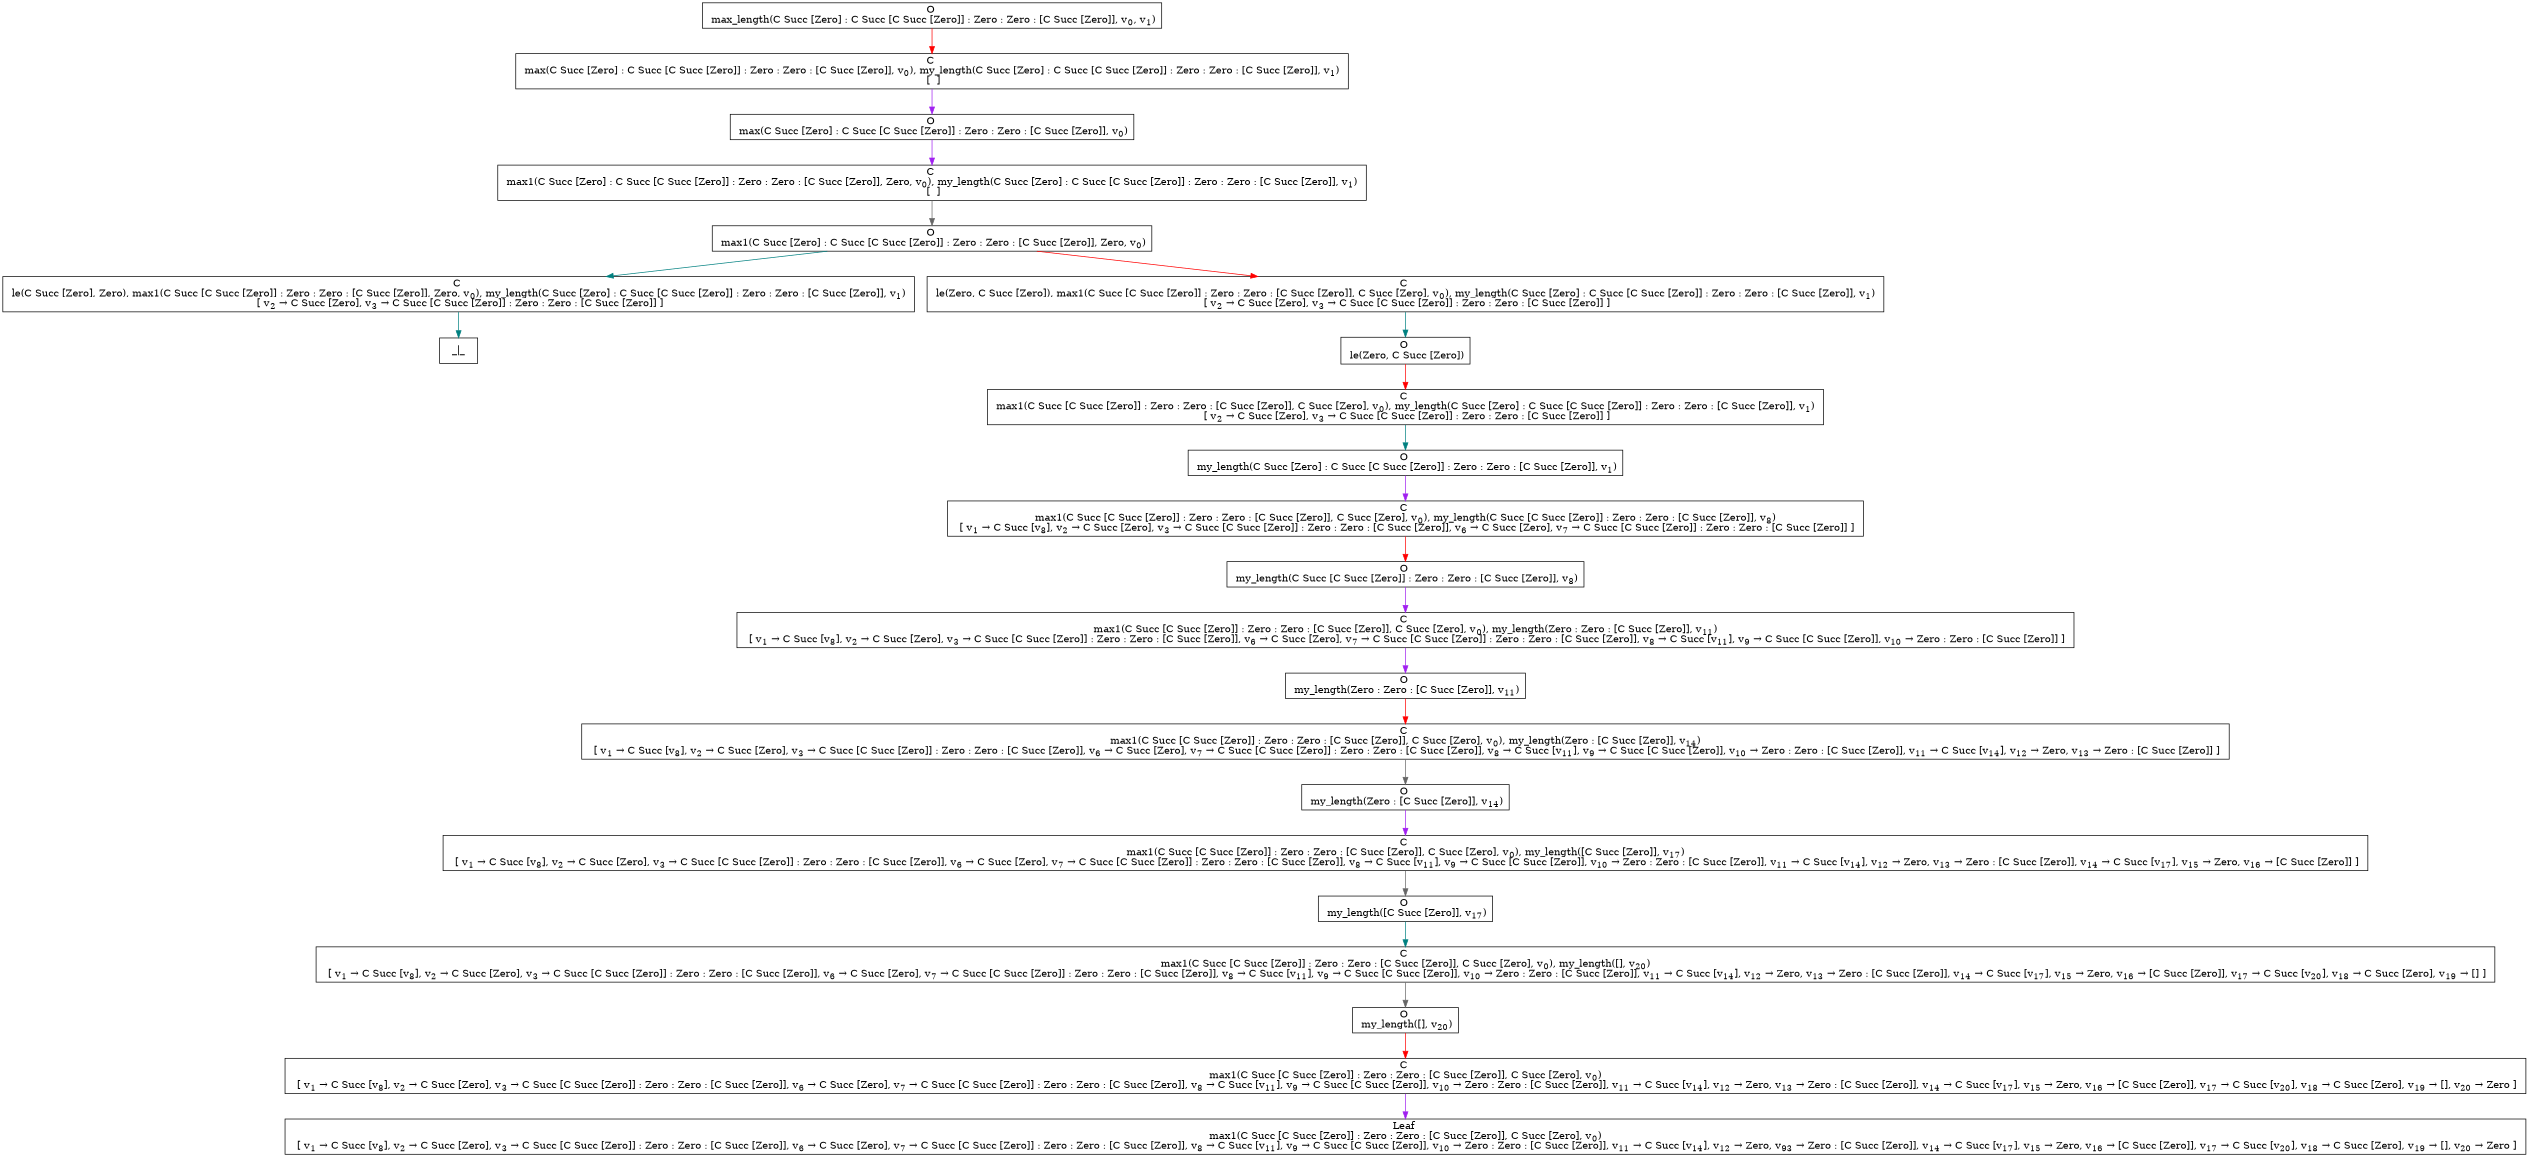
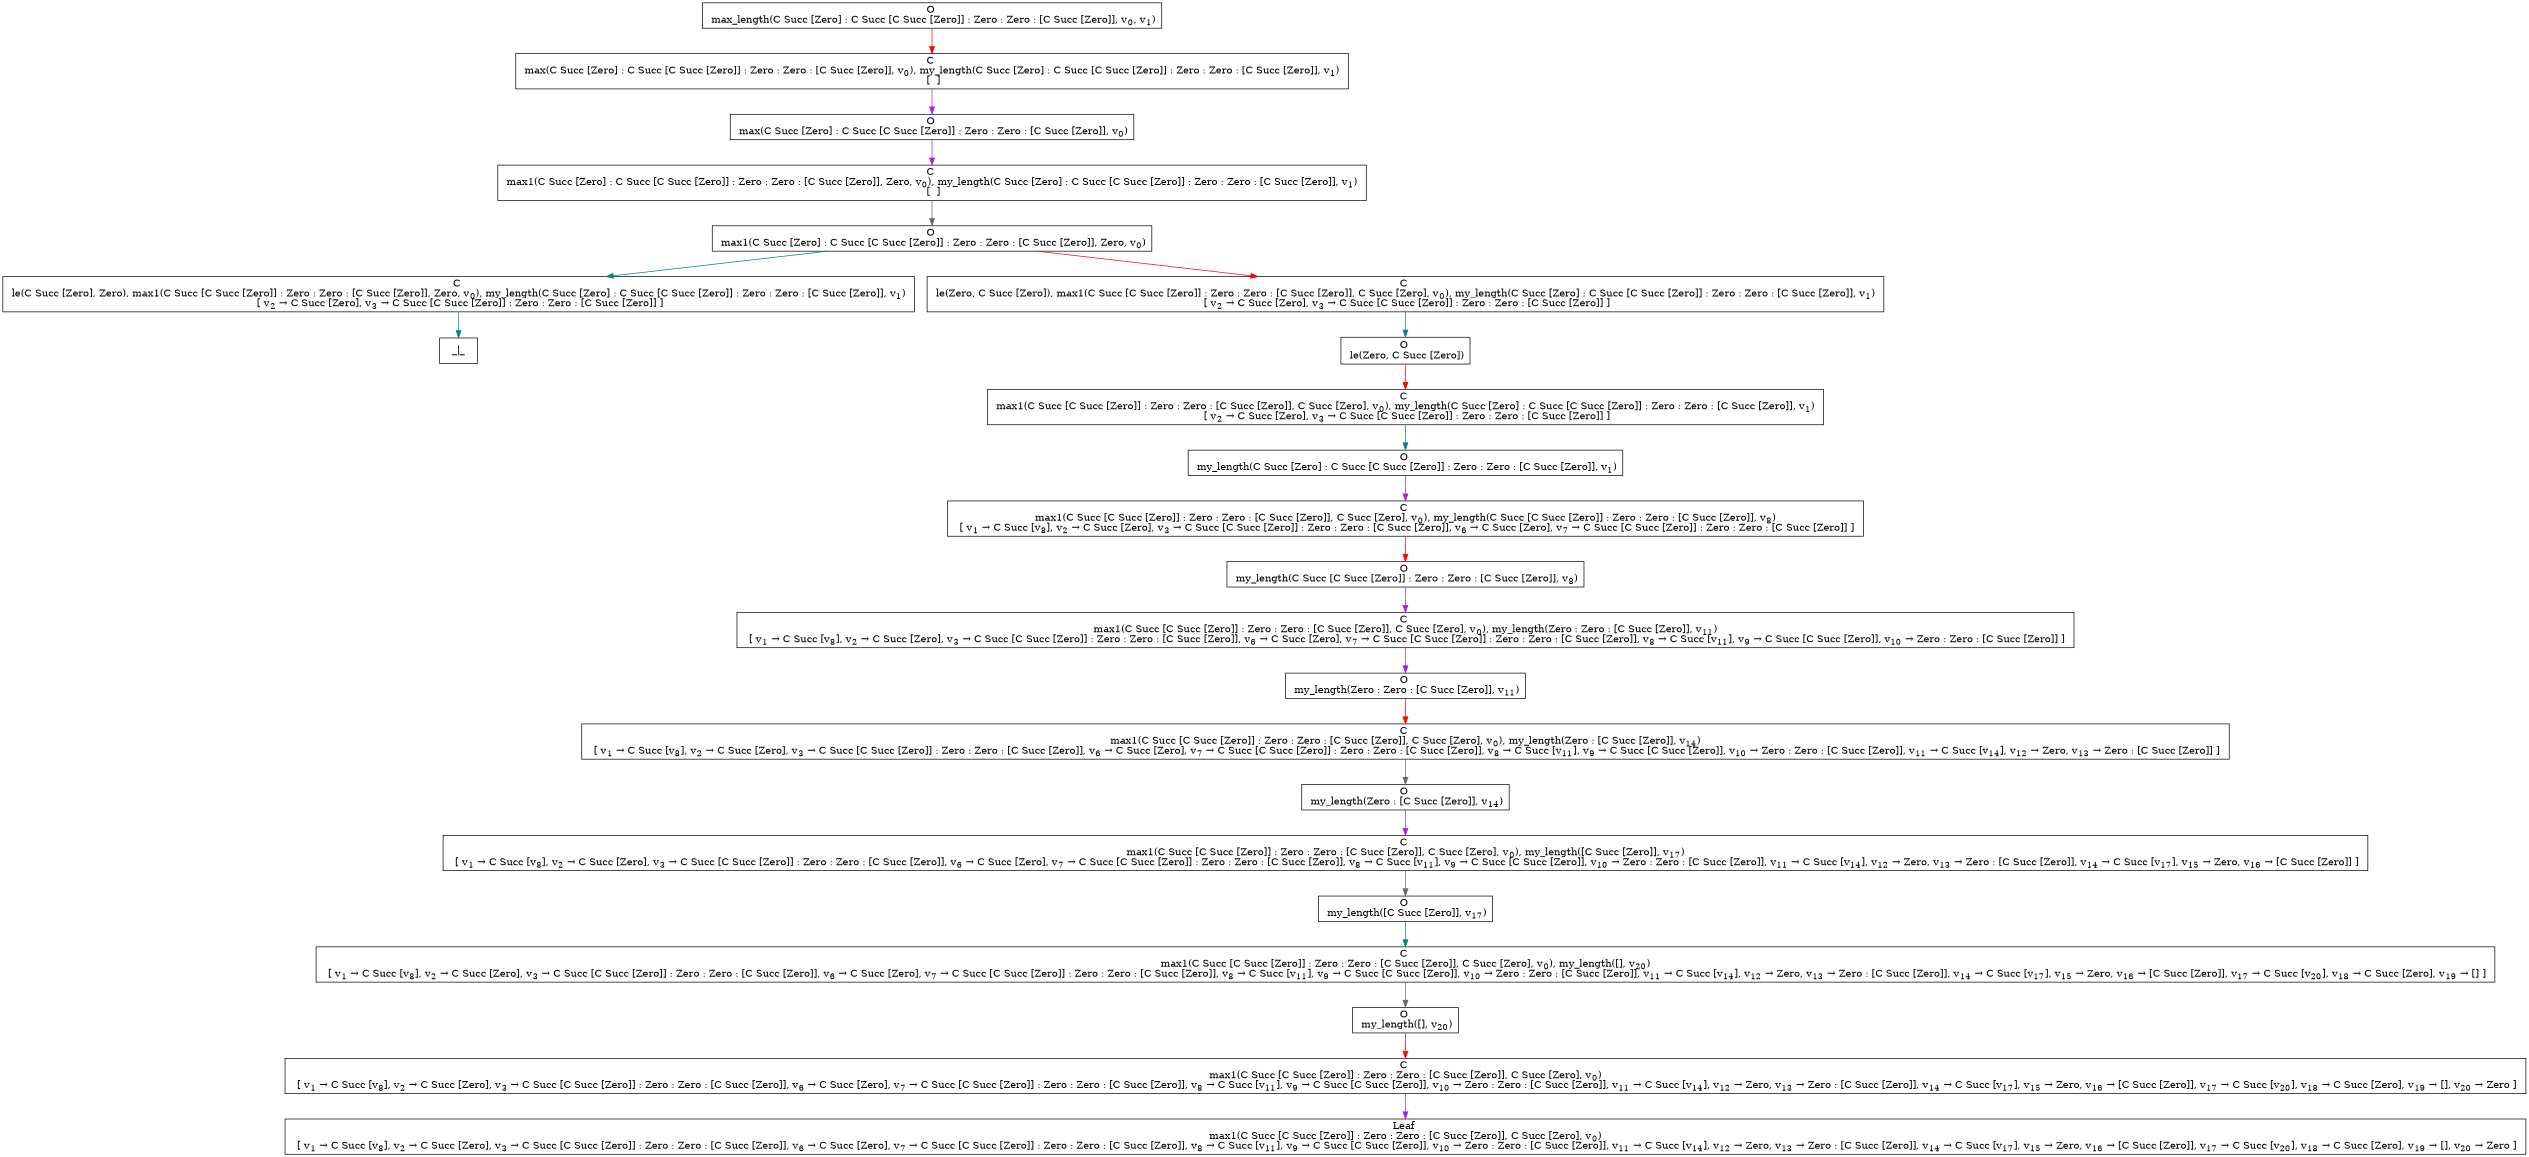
node "Leaf": text "93" -> "13"
